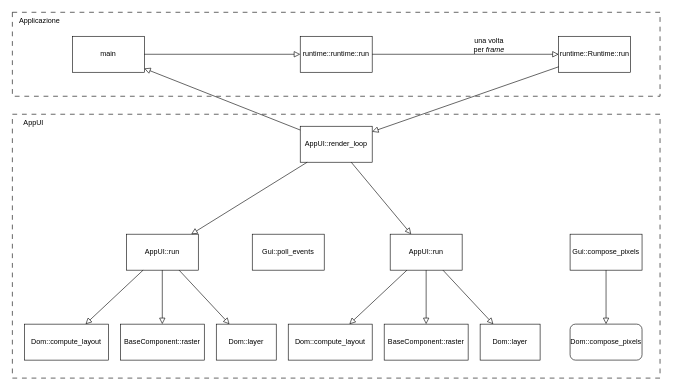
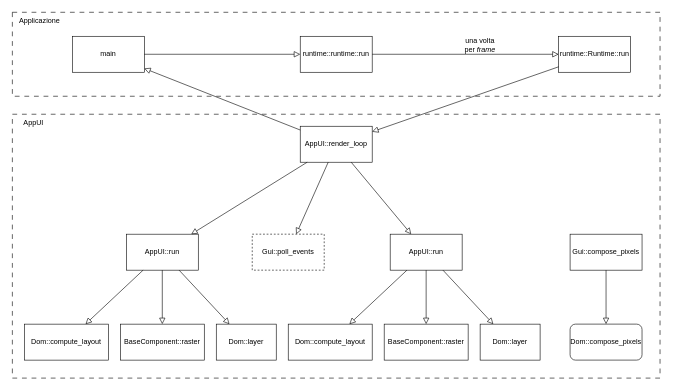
node "una volta per frame": moved (489, 45) -> (480, 45)
edge "AppUI::render_loop" -> "Gui::poll_events": added
node "Gui::poll_events": style solid -> dashed
